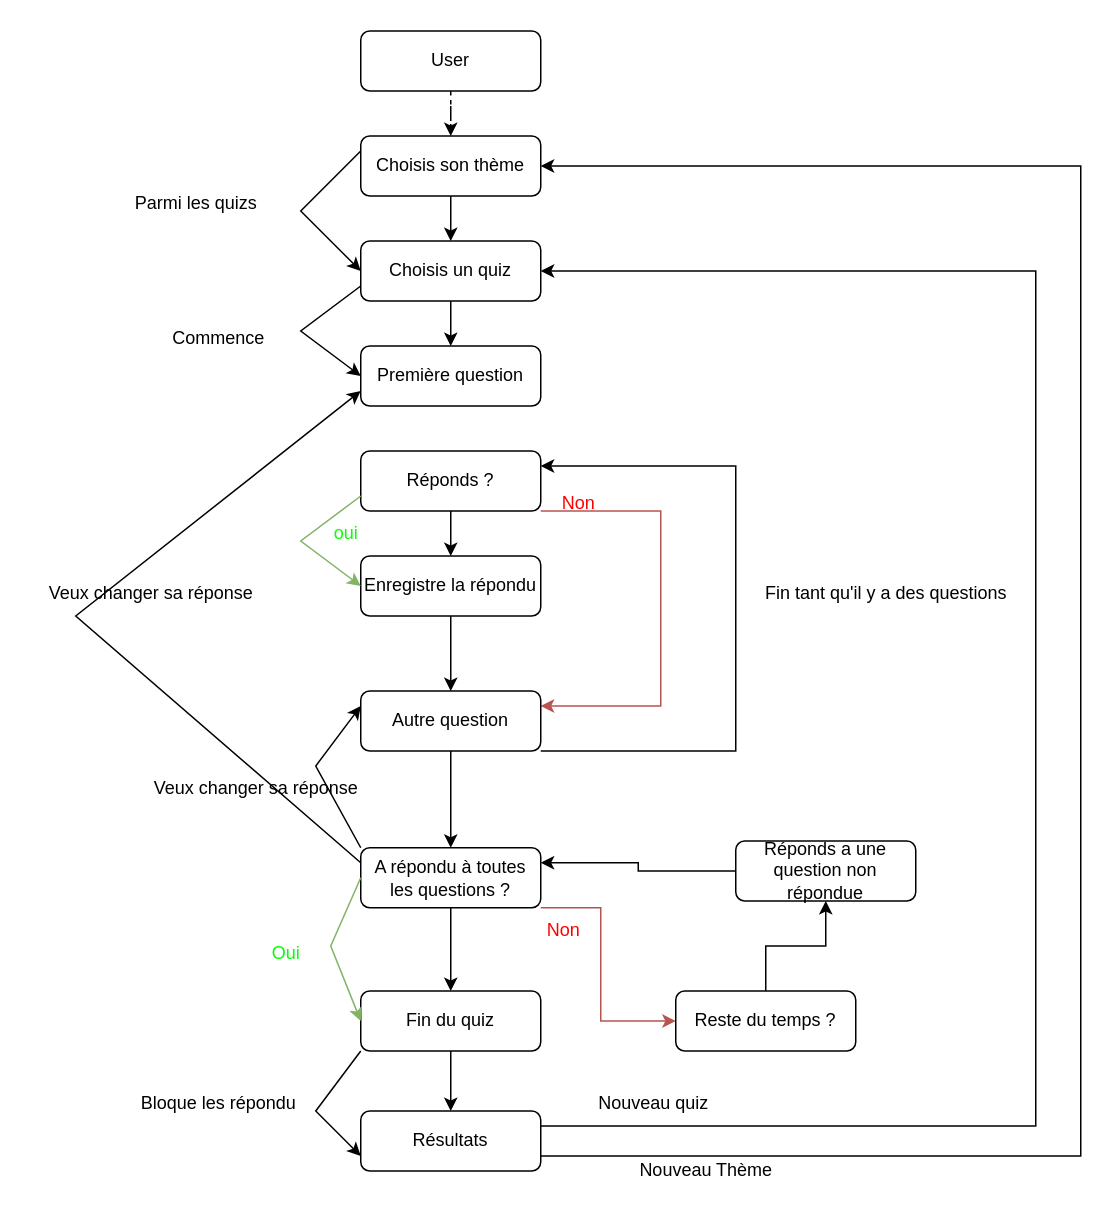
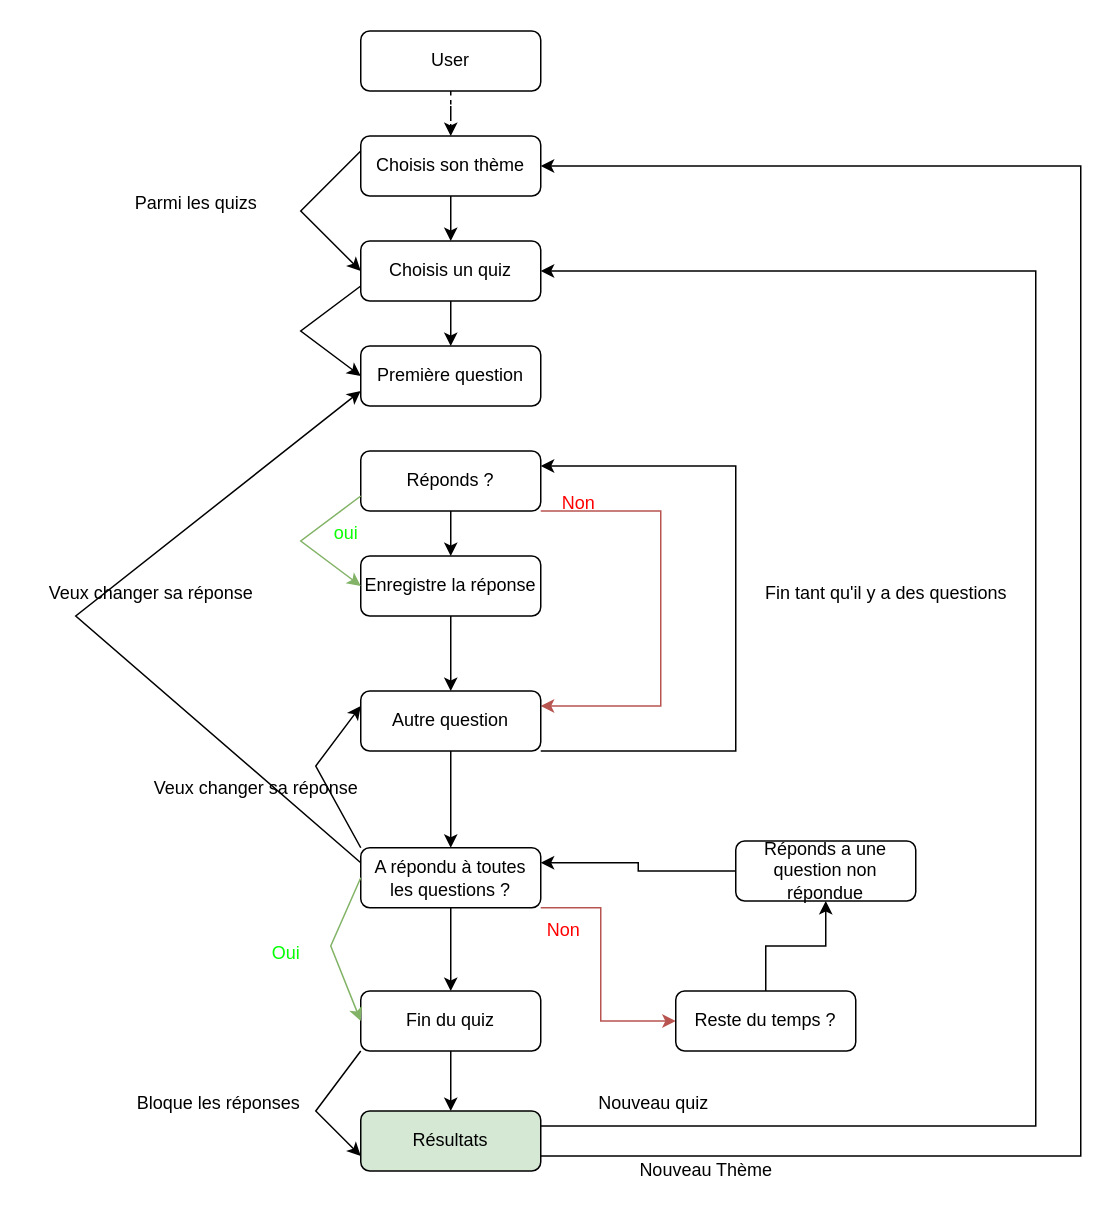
node "Commence": removed
node "Enregistre la répondu": label "Enregistre la répondu" -> "Enregistre la réponse"
node "Bloque les répondu": label "Bloque les répondu" -> "Bloque les réponses"
node "Résultats": fillcolor #ffffff -> #d5e8d4
